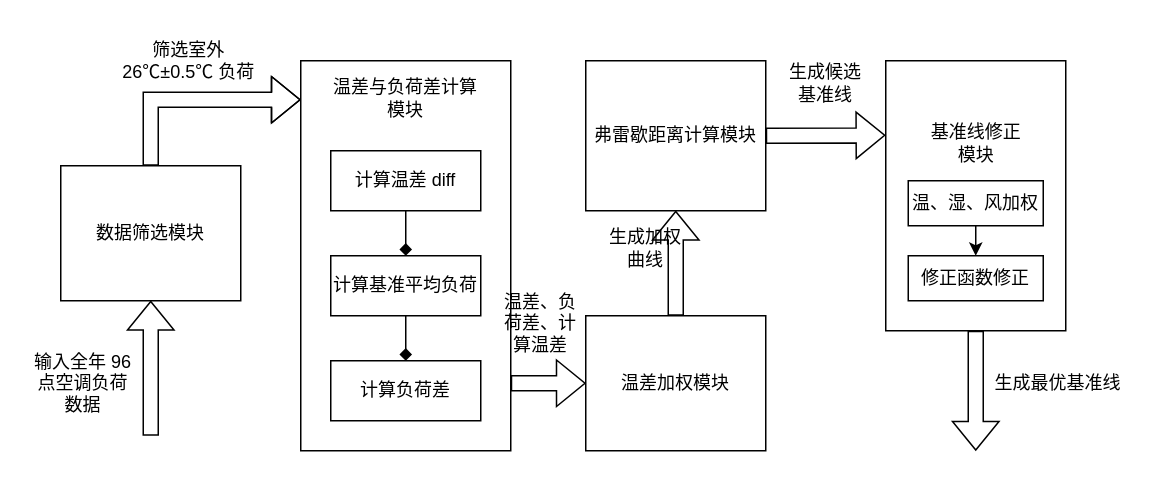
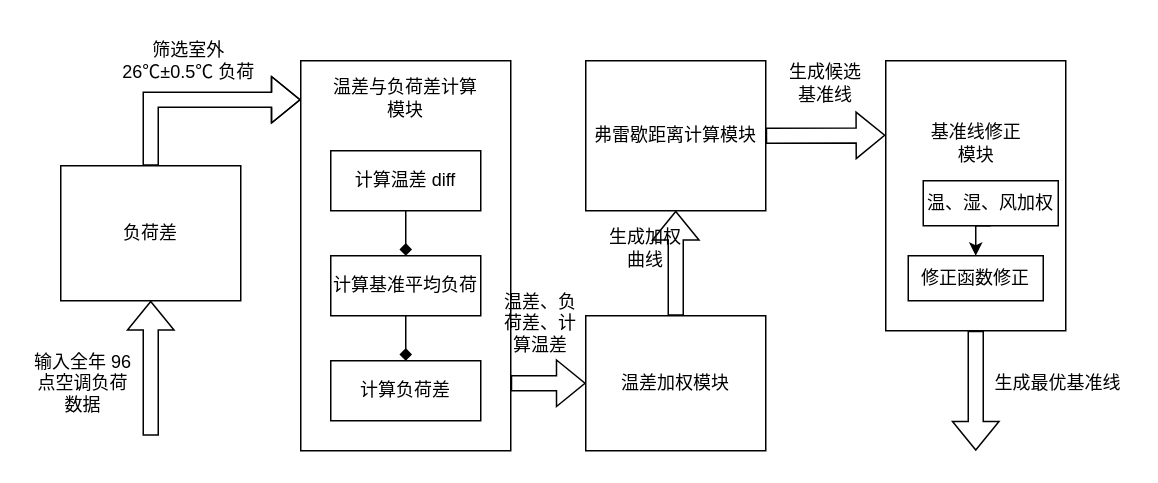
node "温、湿、风加权": moved (976, 203) -> (991, 203)
node "数据筛选模块": label "数据筛选模块" -> "负荷差"
